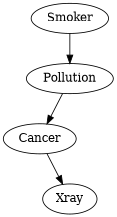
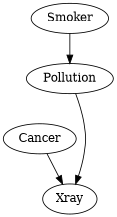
edge "Pollution" -> "Cancer": now "Pollution" -> "Xray"
